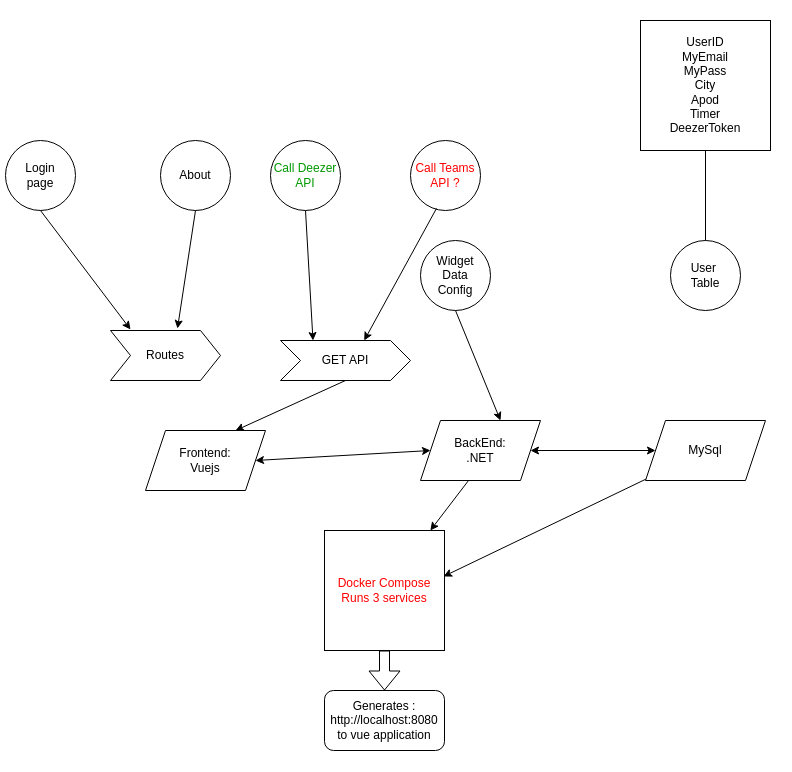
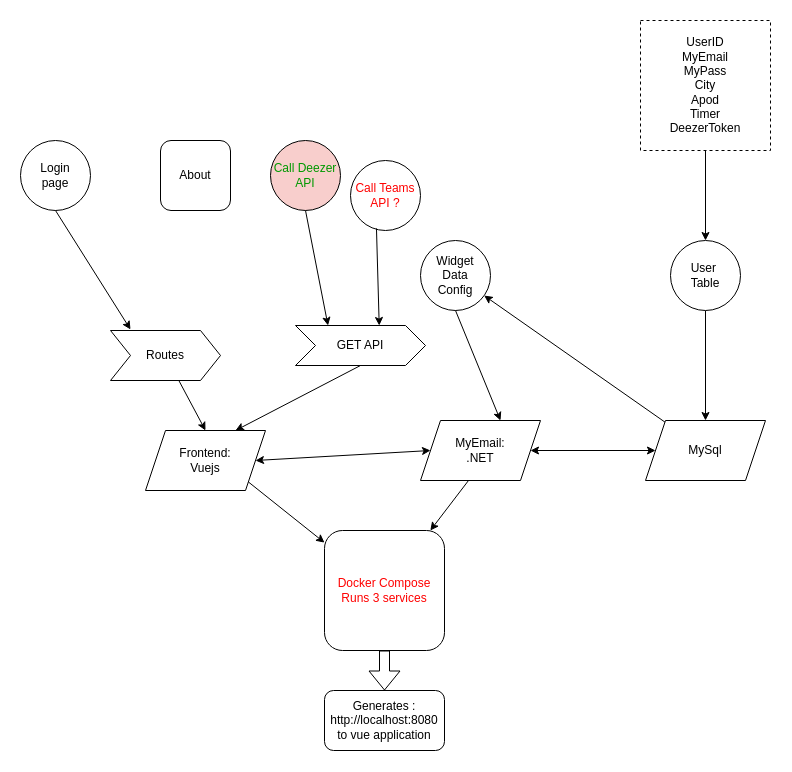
node "UserID MyEmail MyPass City Apod Timer DeezerToken": style solid -> dashed
node "Login page": moved (41, 176) -> (56, 176)
node "About": shape ellipse -> rounded rectangle
node "Call Deezer API": fillcolor #ffffff -> #f8cecc
node "Call Teams API ?": moved (446, 176) -> (386, 196)
edge "UserID MyEmail MyPass City Apod Timer DeezerToken" -- "User Table": arrowhead none -> classic
edge "About" -> "Routes": removed
node "GET API": moved (346, 361) -> (361, 346)
edge "User Table" -> "MySql": added
edge "Routes" -> "Frontend: Vuejs": added
node "BackEnd: .NET": label "BackEnd: .NET" -> "MyEmail: .NET"
edge "Frontend: Vuejs" -> "Docker Compose Runs 3 services": added
edge "MySql" -> "Docker Compose Runs 3 services": now "MySql" -> "Widget Data Config"
node "Docker Compose Runs 3 services": shape rectangle -> rounded rectangle
